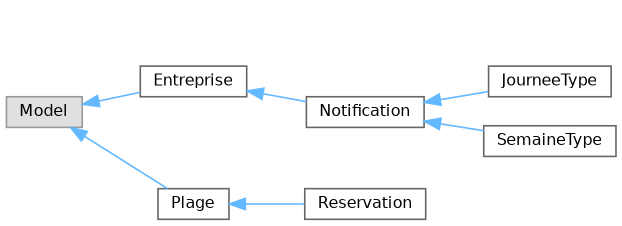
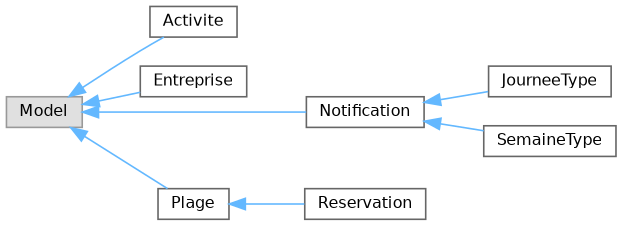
node "Activite": added
edge "Notification" -> "Entreprise": now "Notification" -> "Model"
